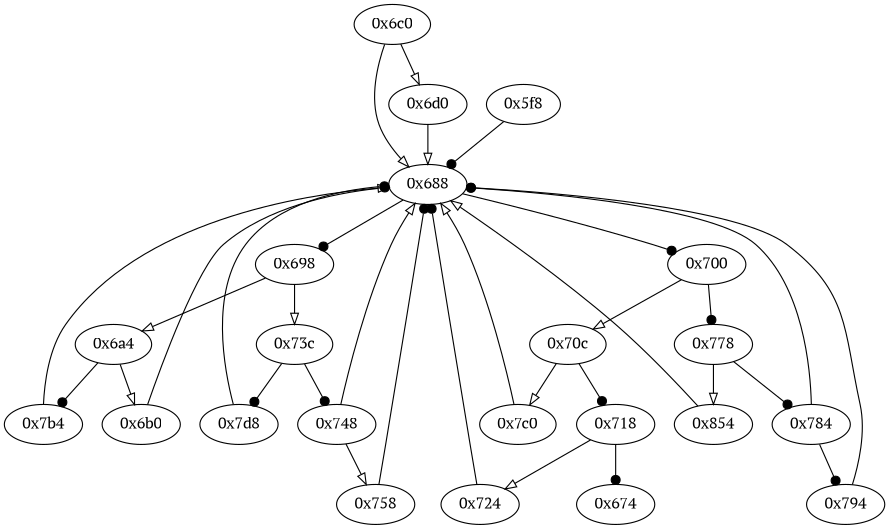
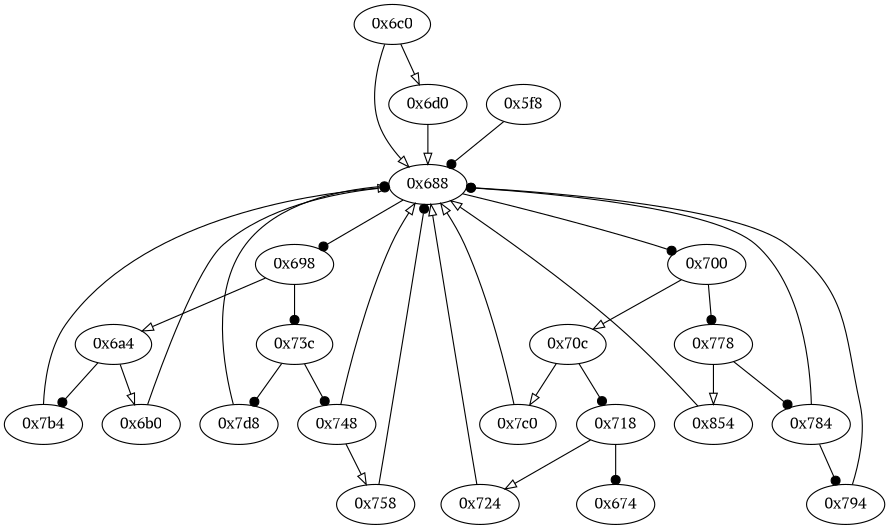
edge "0x698" -> "0x73c": arrowhead onormal -> dot
edge "0x724" -> "0x688": arrowhead dot -> onormal
